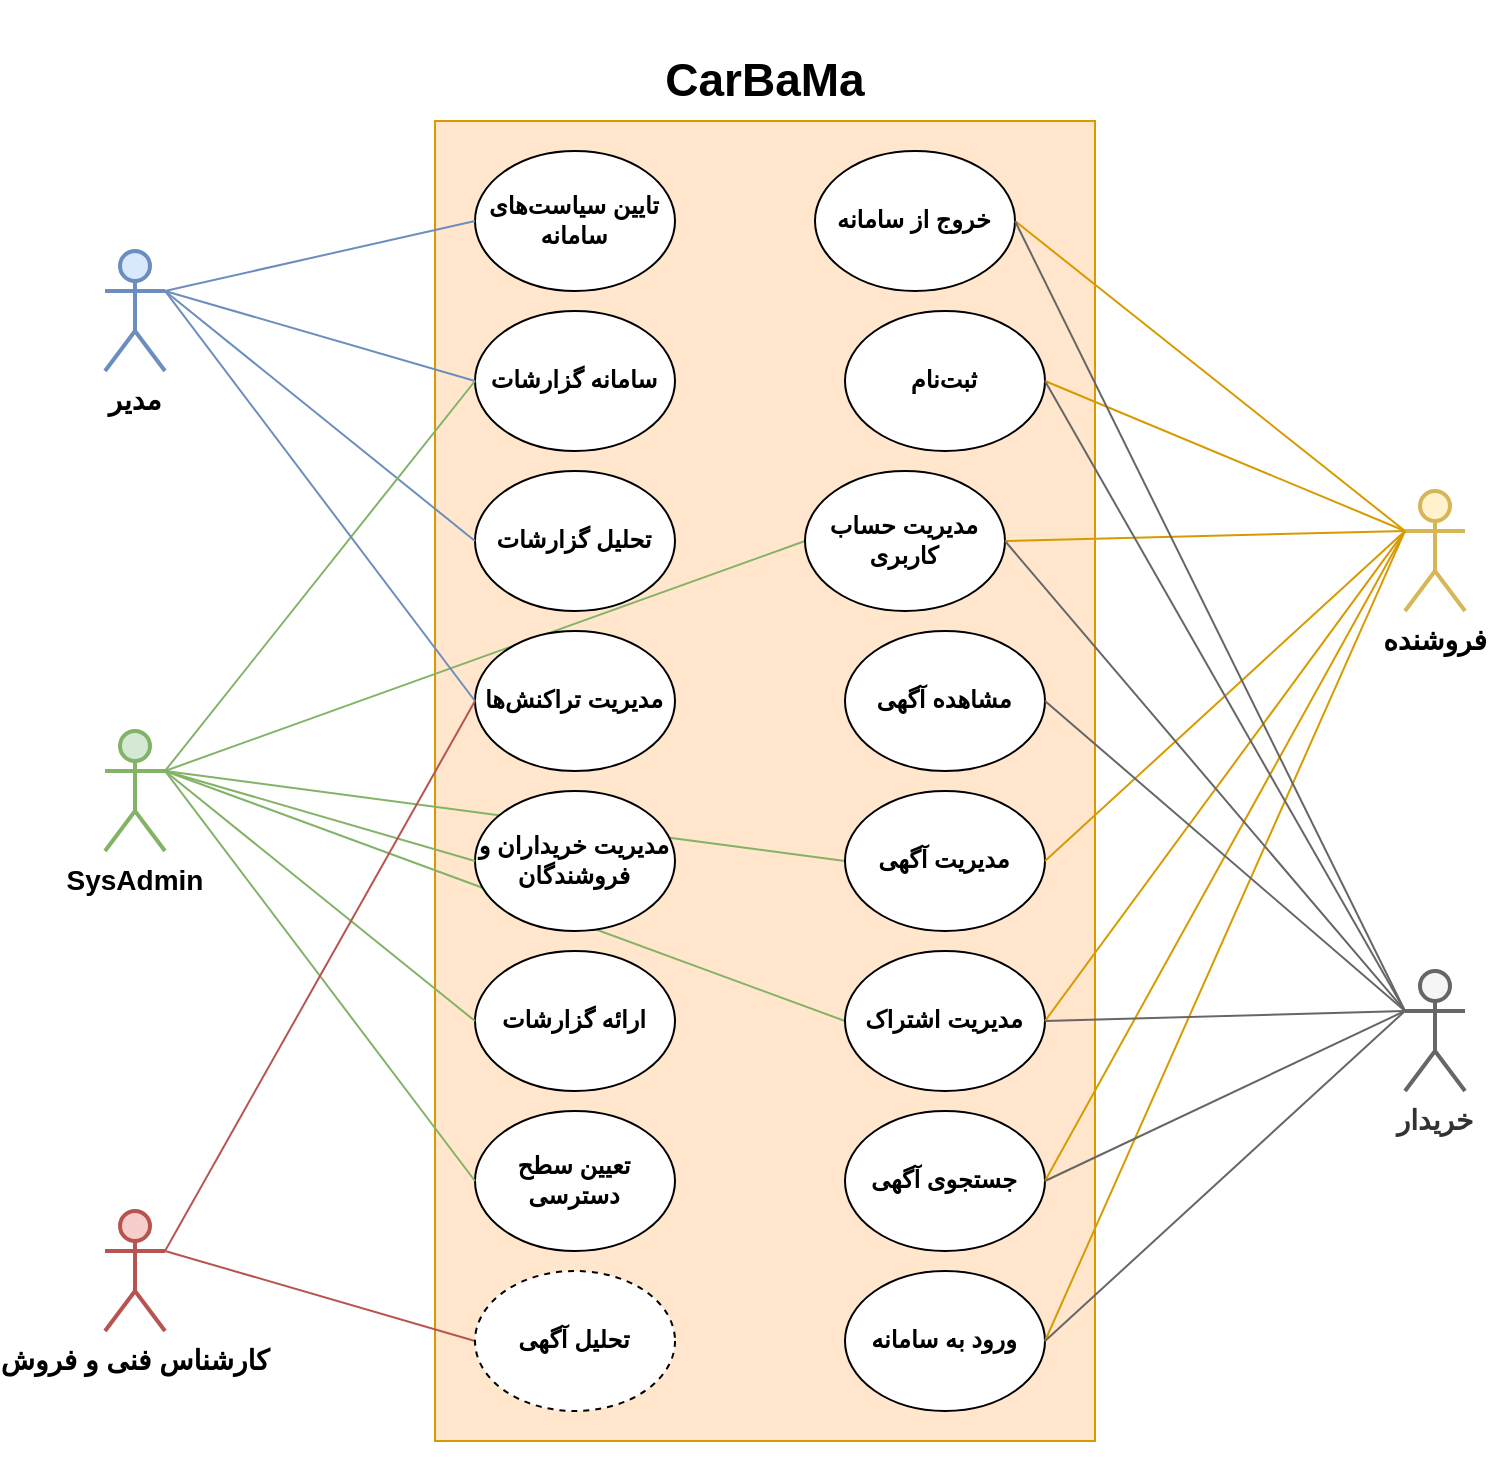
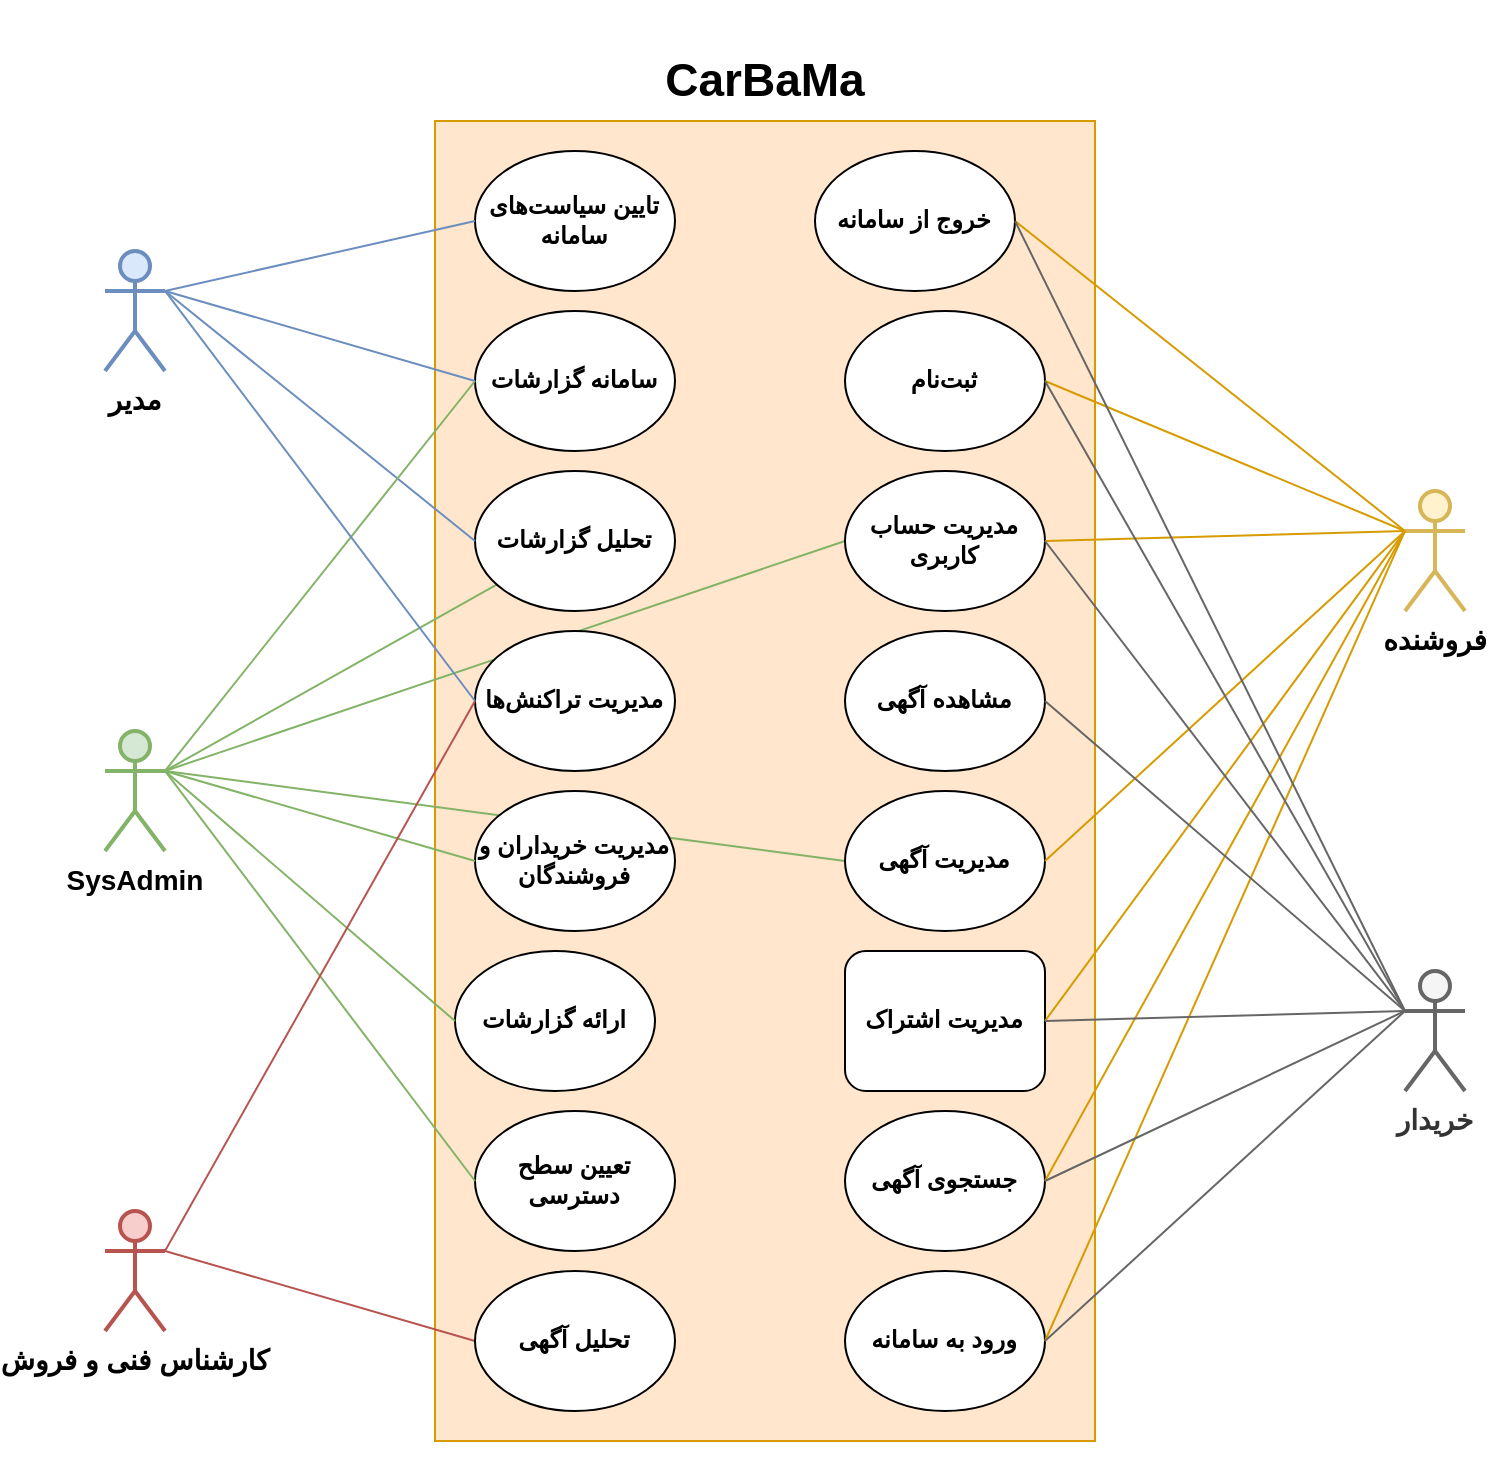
node "مدیریت حساب کاربری": moved (905, 541) -> (945, 541)
edge "SysAdmin" -- "مدیریت اشتراک": now "SysAdmin" -- "تحلیل گزارشات"
node "ارائه گزارشات": moved (575, 1021) -> (555, 1021)
node "مدیریت اشتراک": shape ellipse -> rounded rectangle
node "تحلیل آگهی": style dashed -> solid
